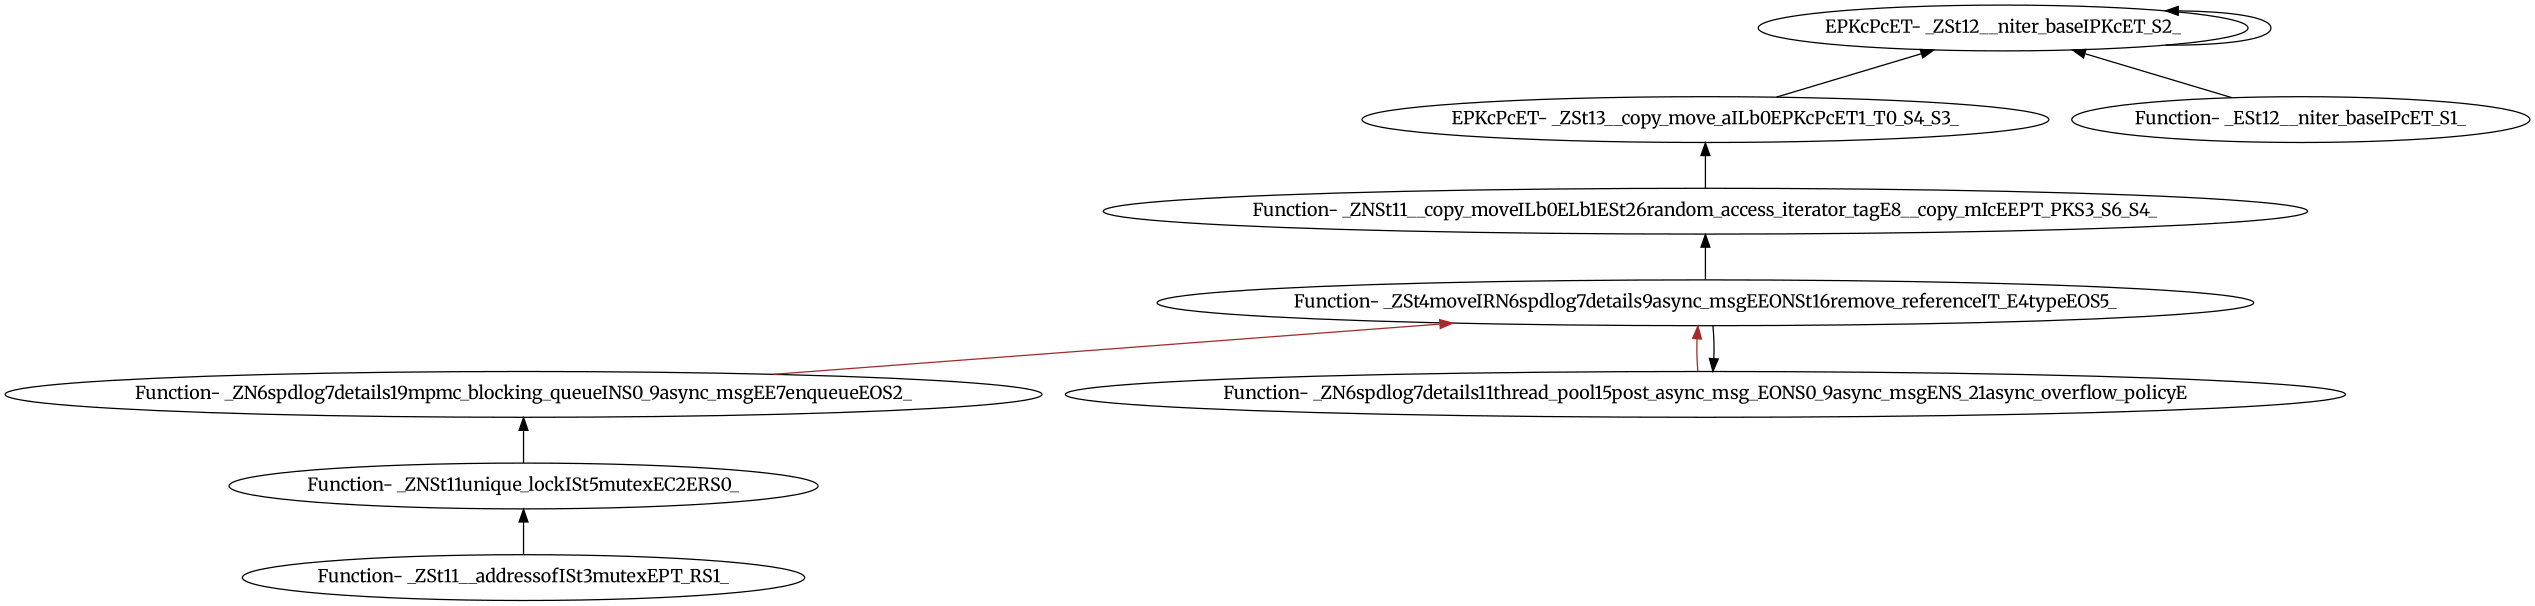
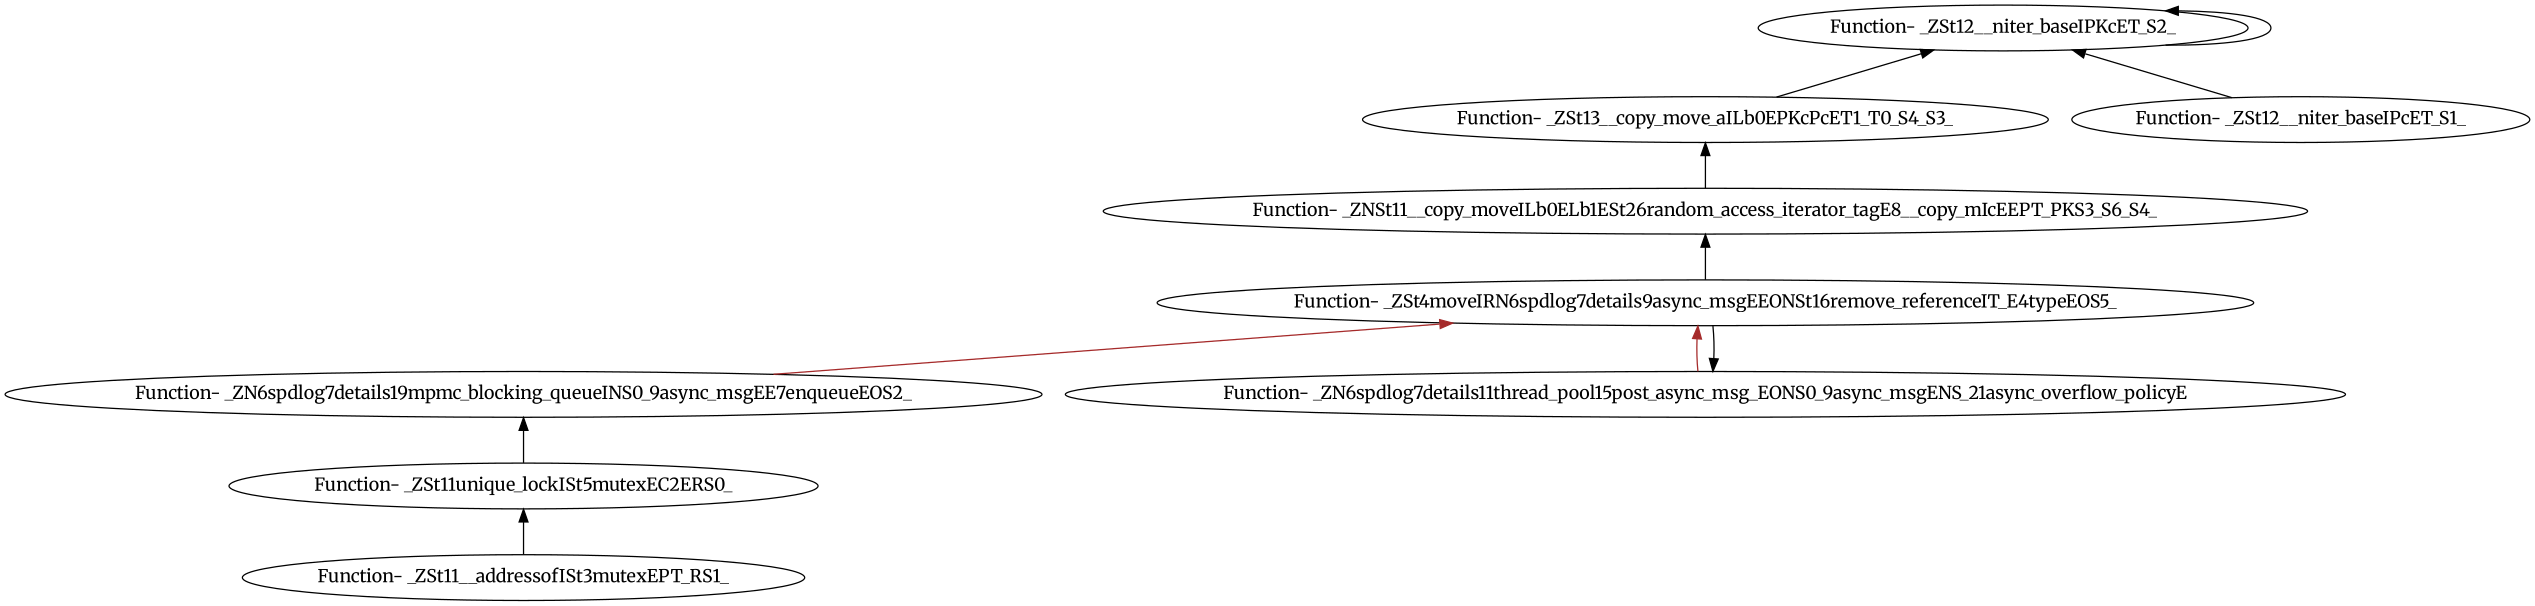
node "EPKcPcET- _ZSt12__niter_baseIPKcET_S2_": label "EPKcPcET- _ZSt12__niter_baseIPKcET_S2_" -> "Function- _ZSt12__niter_baseIPKcET_S2_"
node "EPKcPcET- _ZSt13__copy_move_aILb0EPKcPcET1_T0_S4_S3_": label "EPKcPcET- _ZSt13__copy_move_aILb0EPKcPcET1_T0_S4_S3_" -> "Function- _ZSt13__copy_move_aILb0EPKcPcET1_T0_S4_S3_"
node "Function- _ESt12__niter_baseIPcET_S1_": label "Function- _ESt12__niter_baseIPcET_S1_" -> "Function- _ZSt12__niter_baseIPcET_S1_"
node "Function- _ZNSt11unique_lockISt5mutexEC2ERS0_": label "Function- _ZNSt11unique_lockISt5mutexEC2ERS0_" -> "Function- _ZSt11unique_lockISt5mutexEC2ERS0_"
